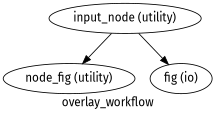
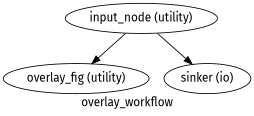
node "node_fig (utility)": label "node_fig (utility)" -> "overlay_fig (utility)"
node "fig (io)": label "fig (io)" -> "sinker (io)"
